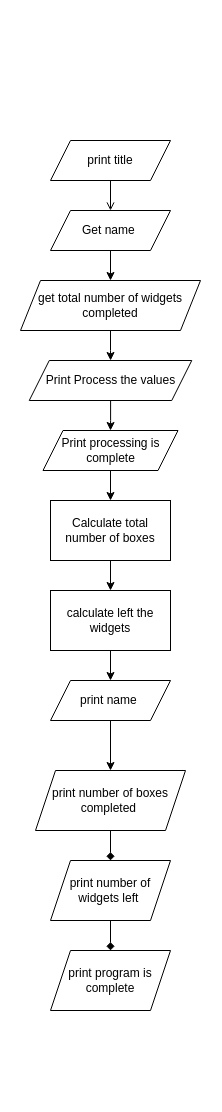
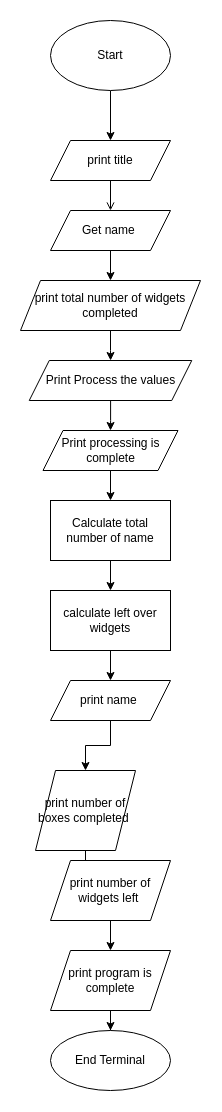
node "Start": added
edge "Start" -> "print title": added
node "get total number of widgets completed": label "get total number of widgets completed" -> "print total number of widgets completed"
node "Calculate total number of boxes": label "Calculate total number of boxes" -> "Calculate total number of name"
node "calculate left the widgets": label "calculate left the widgets" -> "calculate left over widgets"
node "print number of boxes completed": size 150x60 -> 100x80
edge "print number of widgets left" -> "print program is complete": arrowhead diamond -> classic
edge "print program is complete" -> "End Terminal": added
node "End Terminal": added
